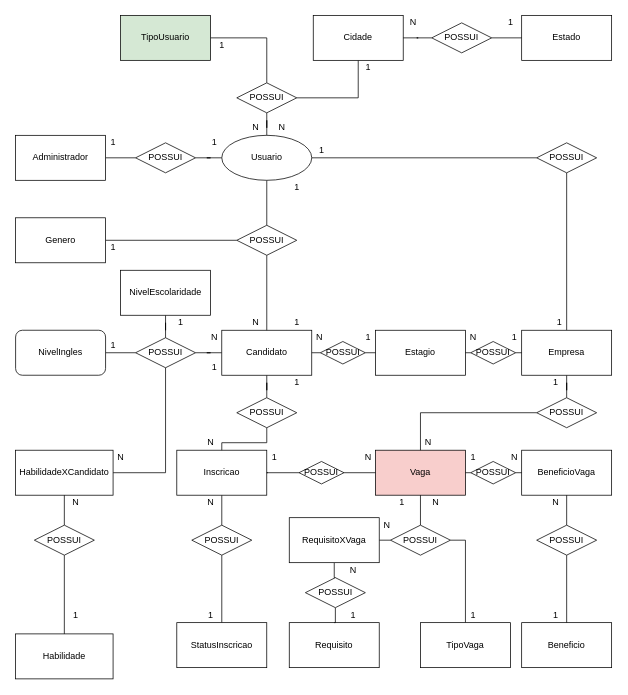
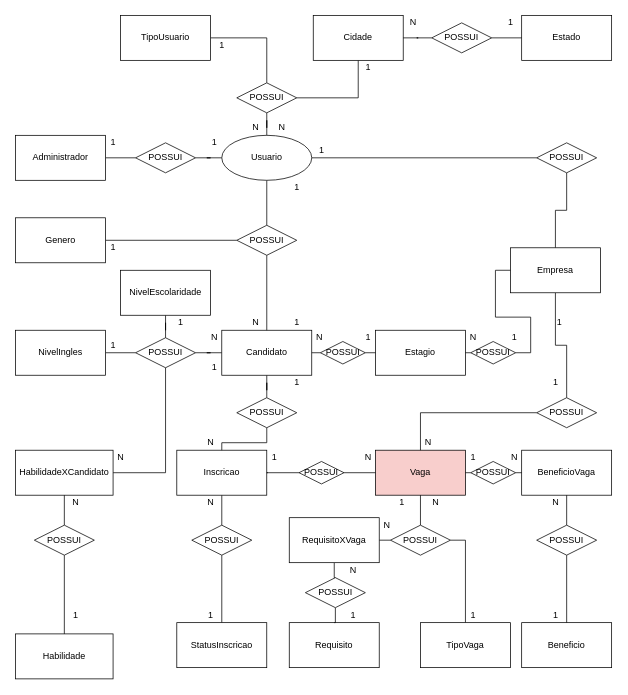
node "TipoUsuario": fillcolor #d5e8d4 -> #ffffff
node "NivelIngles": shape rounded rectangle -> rectangle
node "Empresa": moved (567, 353) -> (555, 270)
